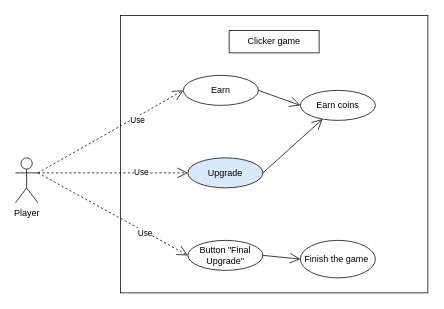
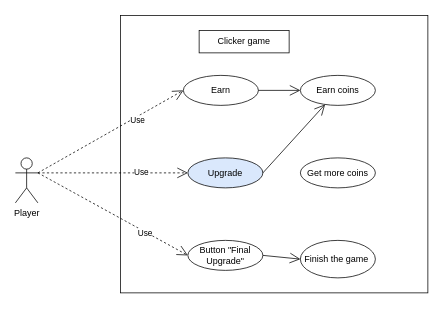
node "Clicker game": moved (274, 42) -> (244, 42)
node "Earn coins": moved (338, 105) -> (338, 90)
node "Get more coins": added
